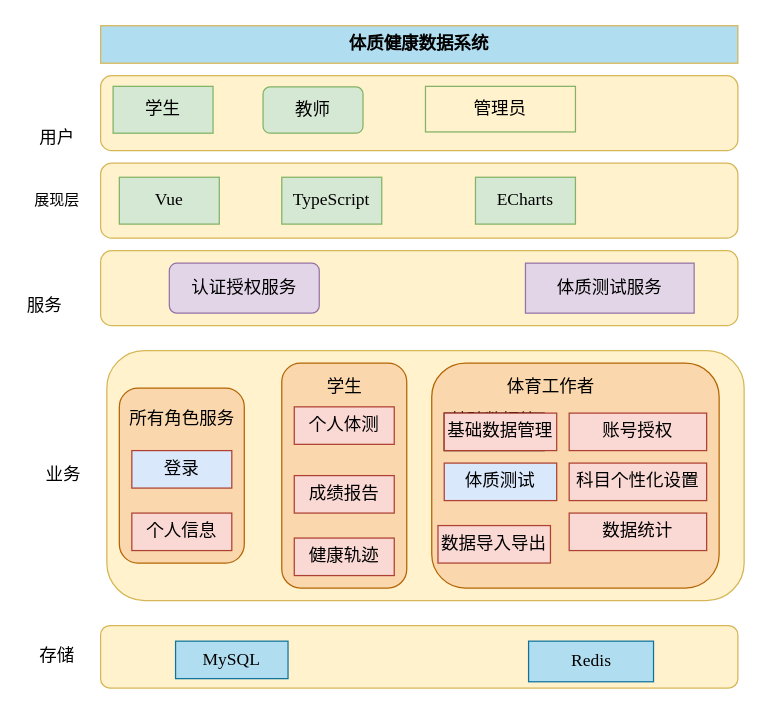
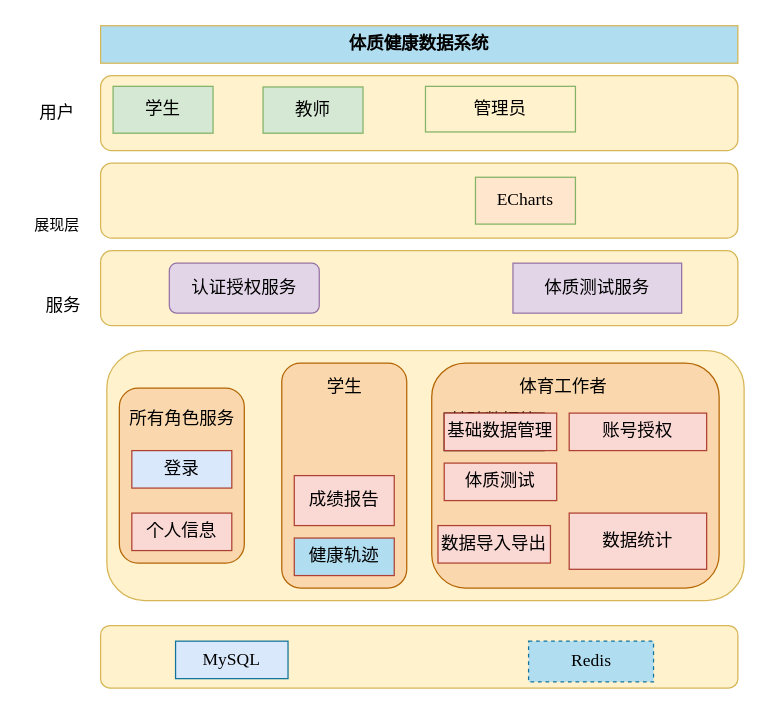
node "教师": shape rounded rectangle -> rectangle
node "用户": moved (57, 138) -> (57, 113)
node "展现层": moved (57, 201) -> (57, 226)
node "Vue": removed
node "TypeScript": removed
node "ECharts": fillcolor #d5e8d4 -> #ffe6cc
node "体质测试服务": moved (610, 288) -> (598, 288)
node "服务": moved (44, 307) -> (63, 307)
node "体育工作者": moved (551, 388) -> (563, 388)
node "个人体测": removed
node "业务": removed
node "体质测试": fillcolor #dae8fc -> #fad9d5
node "科目个性化设置": removed
node "成绩报告": size 100x38 -> 100x50
node "数据统计": size 138x38 -> 138x56
node "健康轨迹": fillcolor #fad9d5 -> #b1ddf0
node "存储": removed
node "MySQL": fillcolor #b1ddf0 -> #dae8fc
node "Redis": style solid -> dashed
